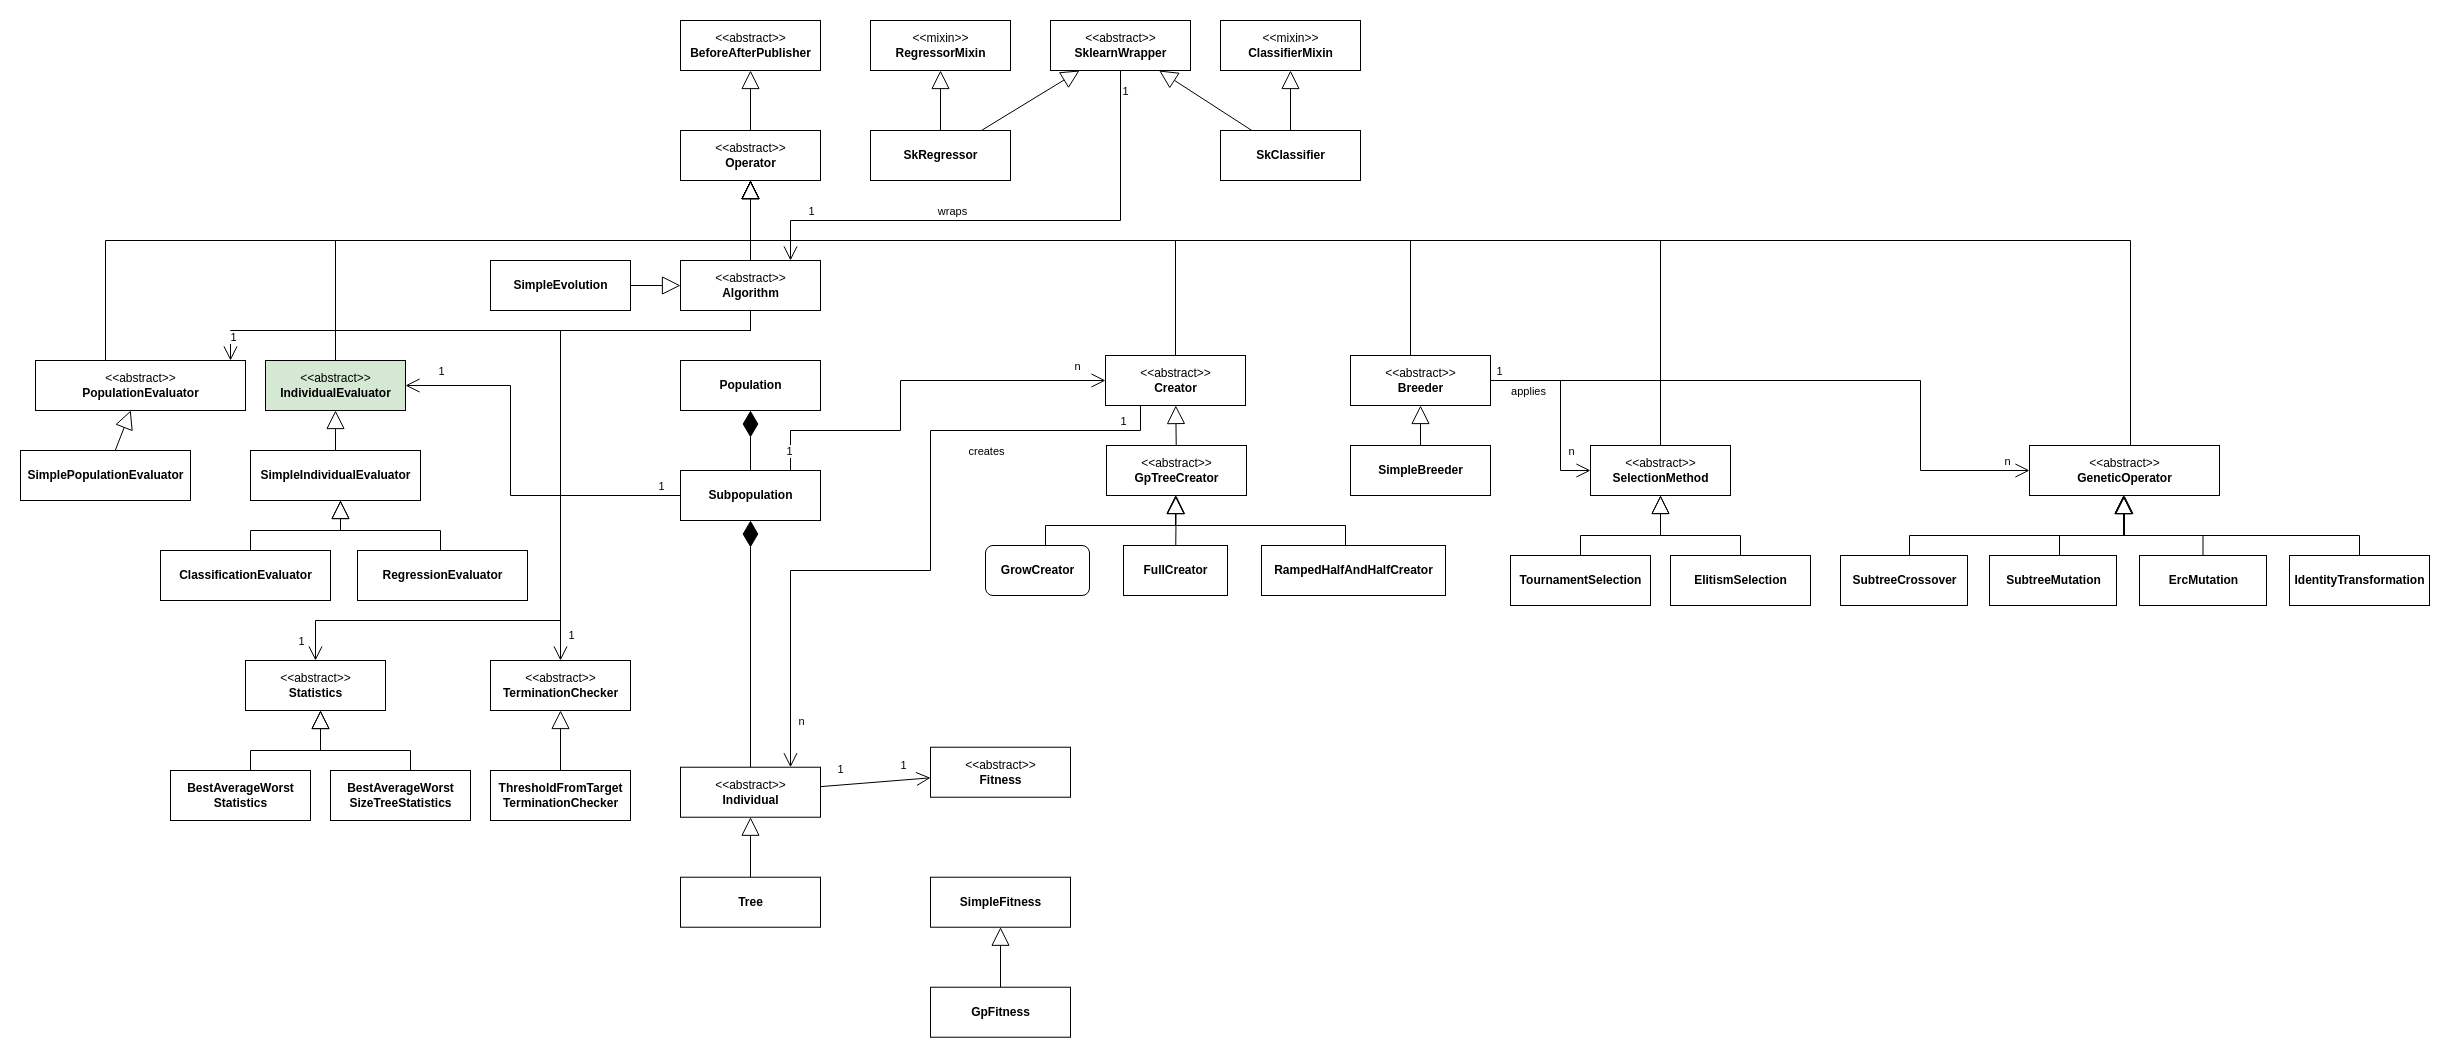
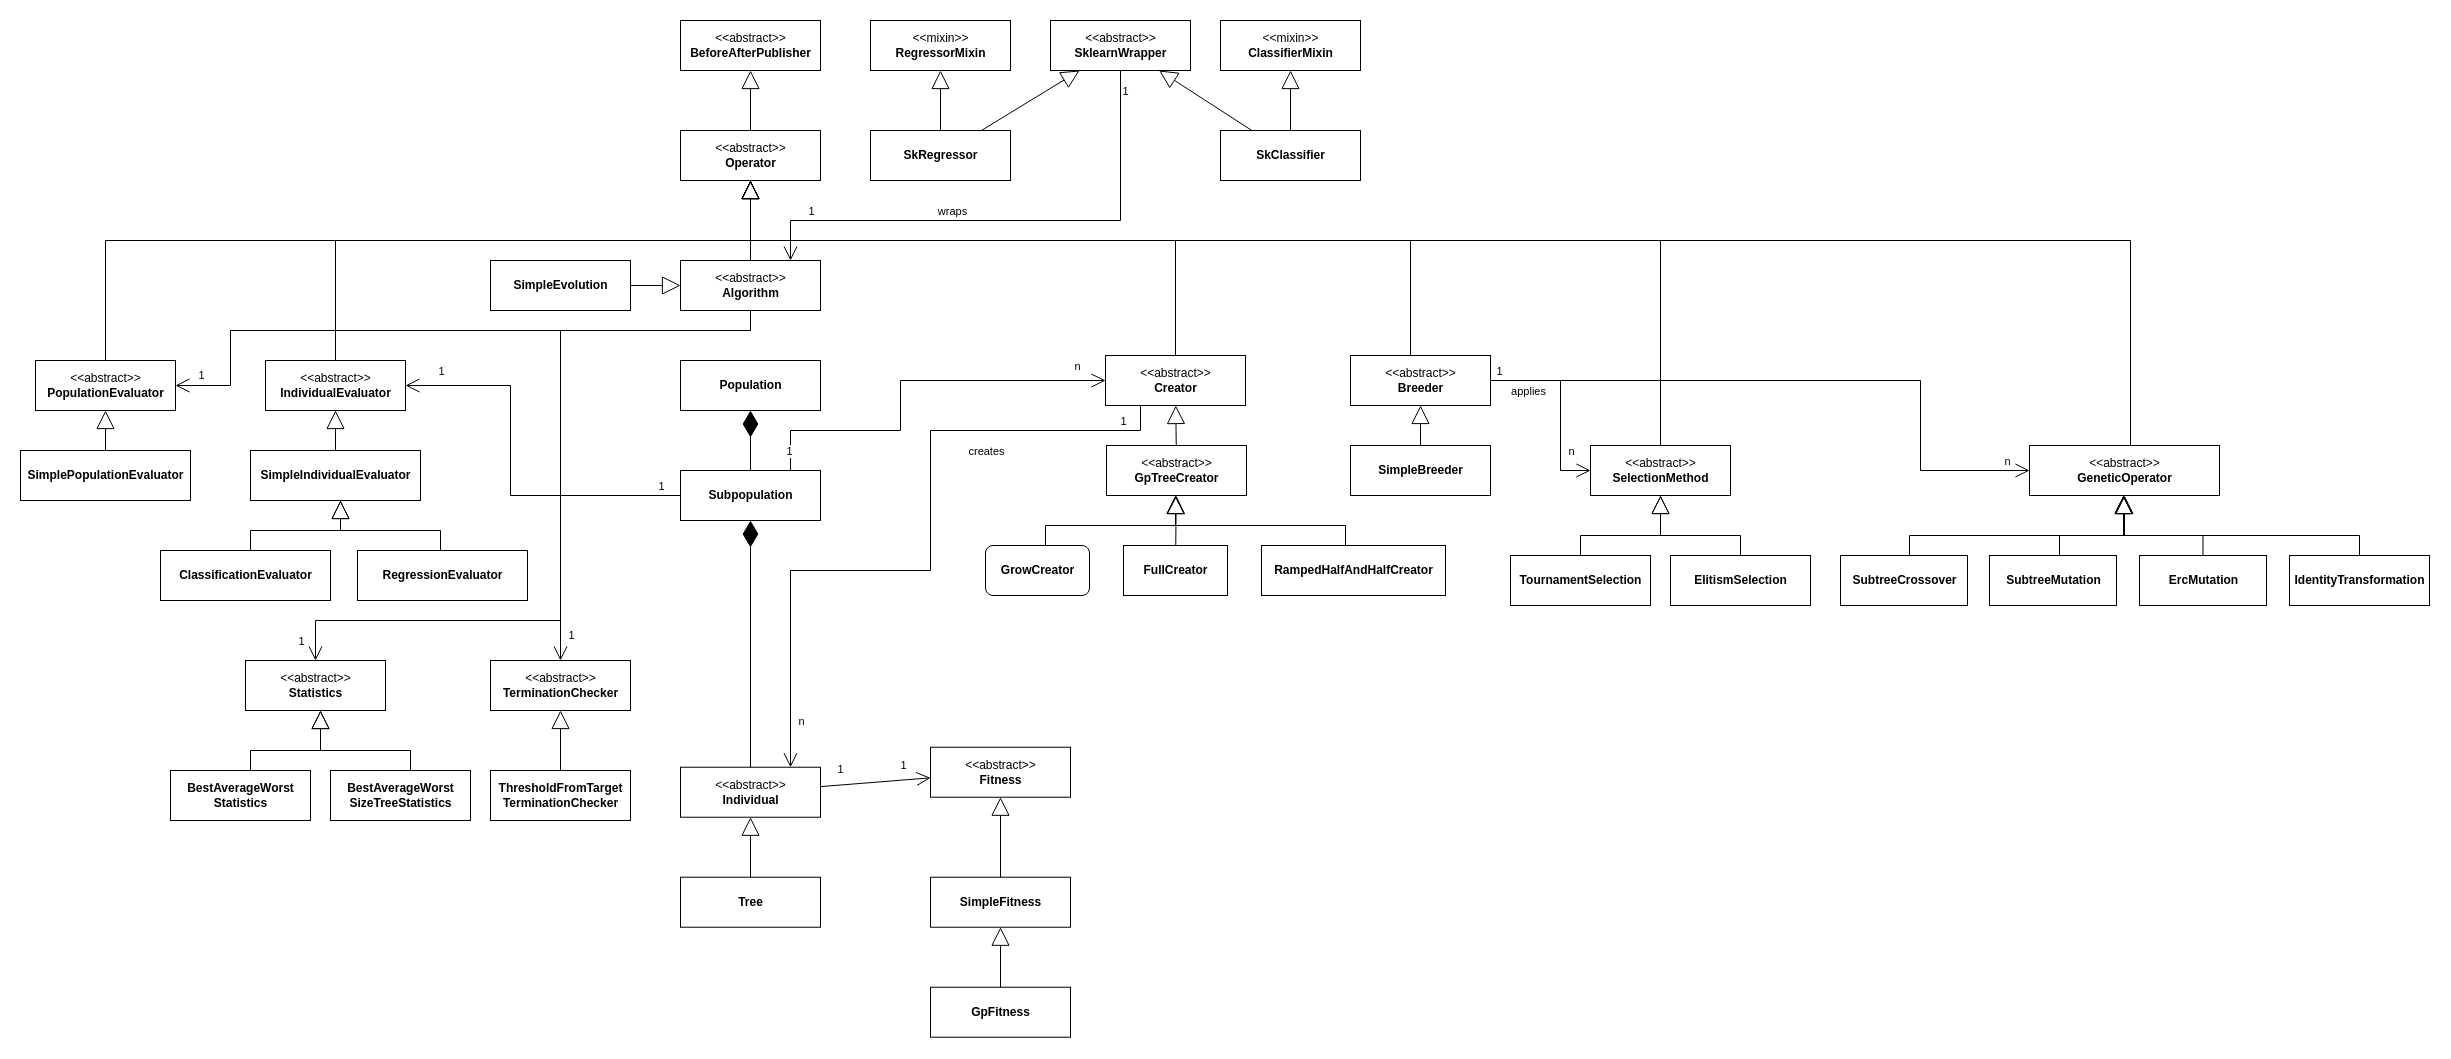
node "<<abstract>> PopulationEvaluator": size 210x50 -> 140x50
node "<<abstract>> IndividualEvaluator": fillcolor #d5e8d4 -> #ffffff
edge "SimpleFitness" -> "<<abstract>> Fitness": added
